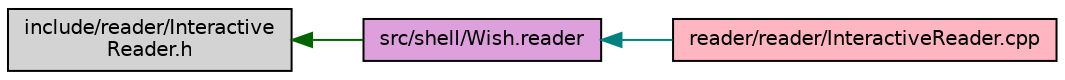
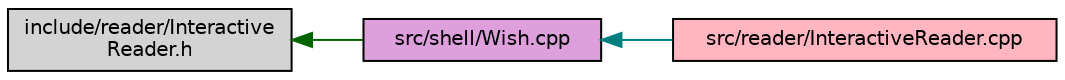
node "src/shell/Wish.reader": label "src/shell/Wish.reader" -> "src/shell/Wish.cpp"
node "reader/reader/InteractiveReader.cpp": label "reader/reader/InteractiveReader.cpp" -> "src/reader/InteractiveReader.cpp"
